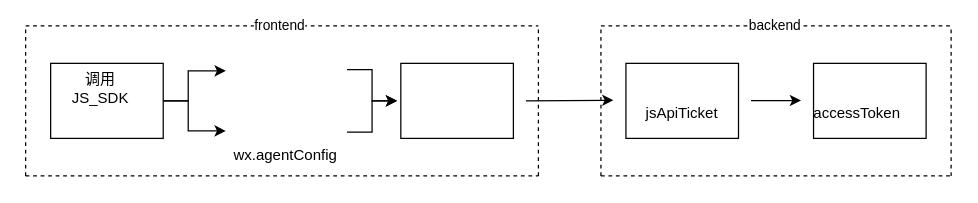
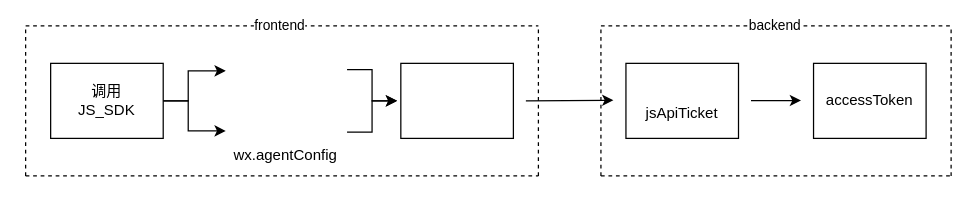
node "调用JS_SDK": moved (101, 88) -> (107, 101)
node "accessToken": moved (857, 113) -> (869, 101)
